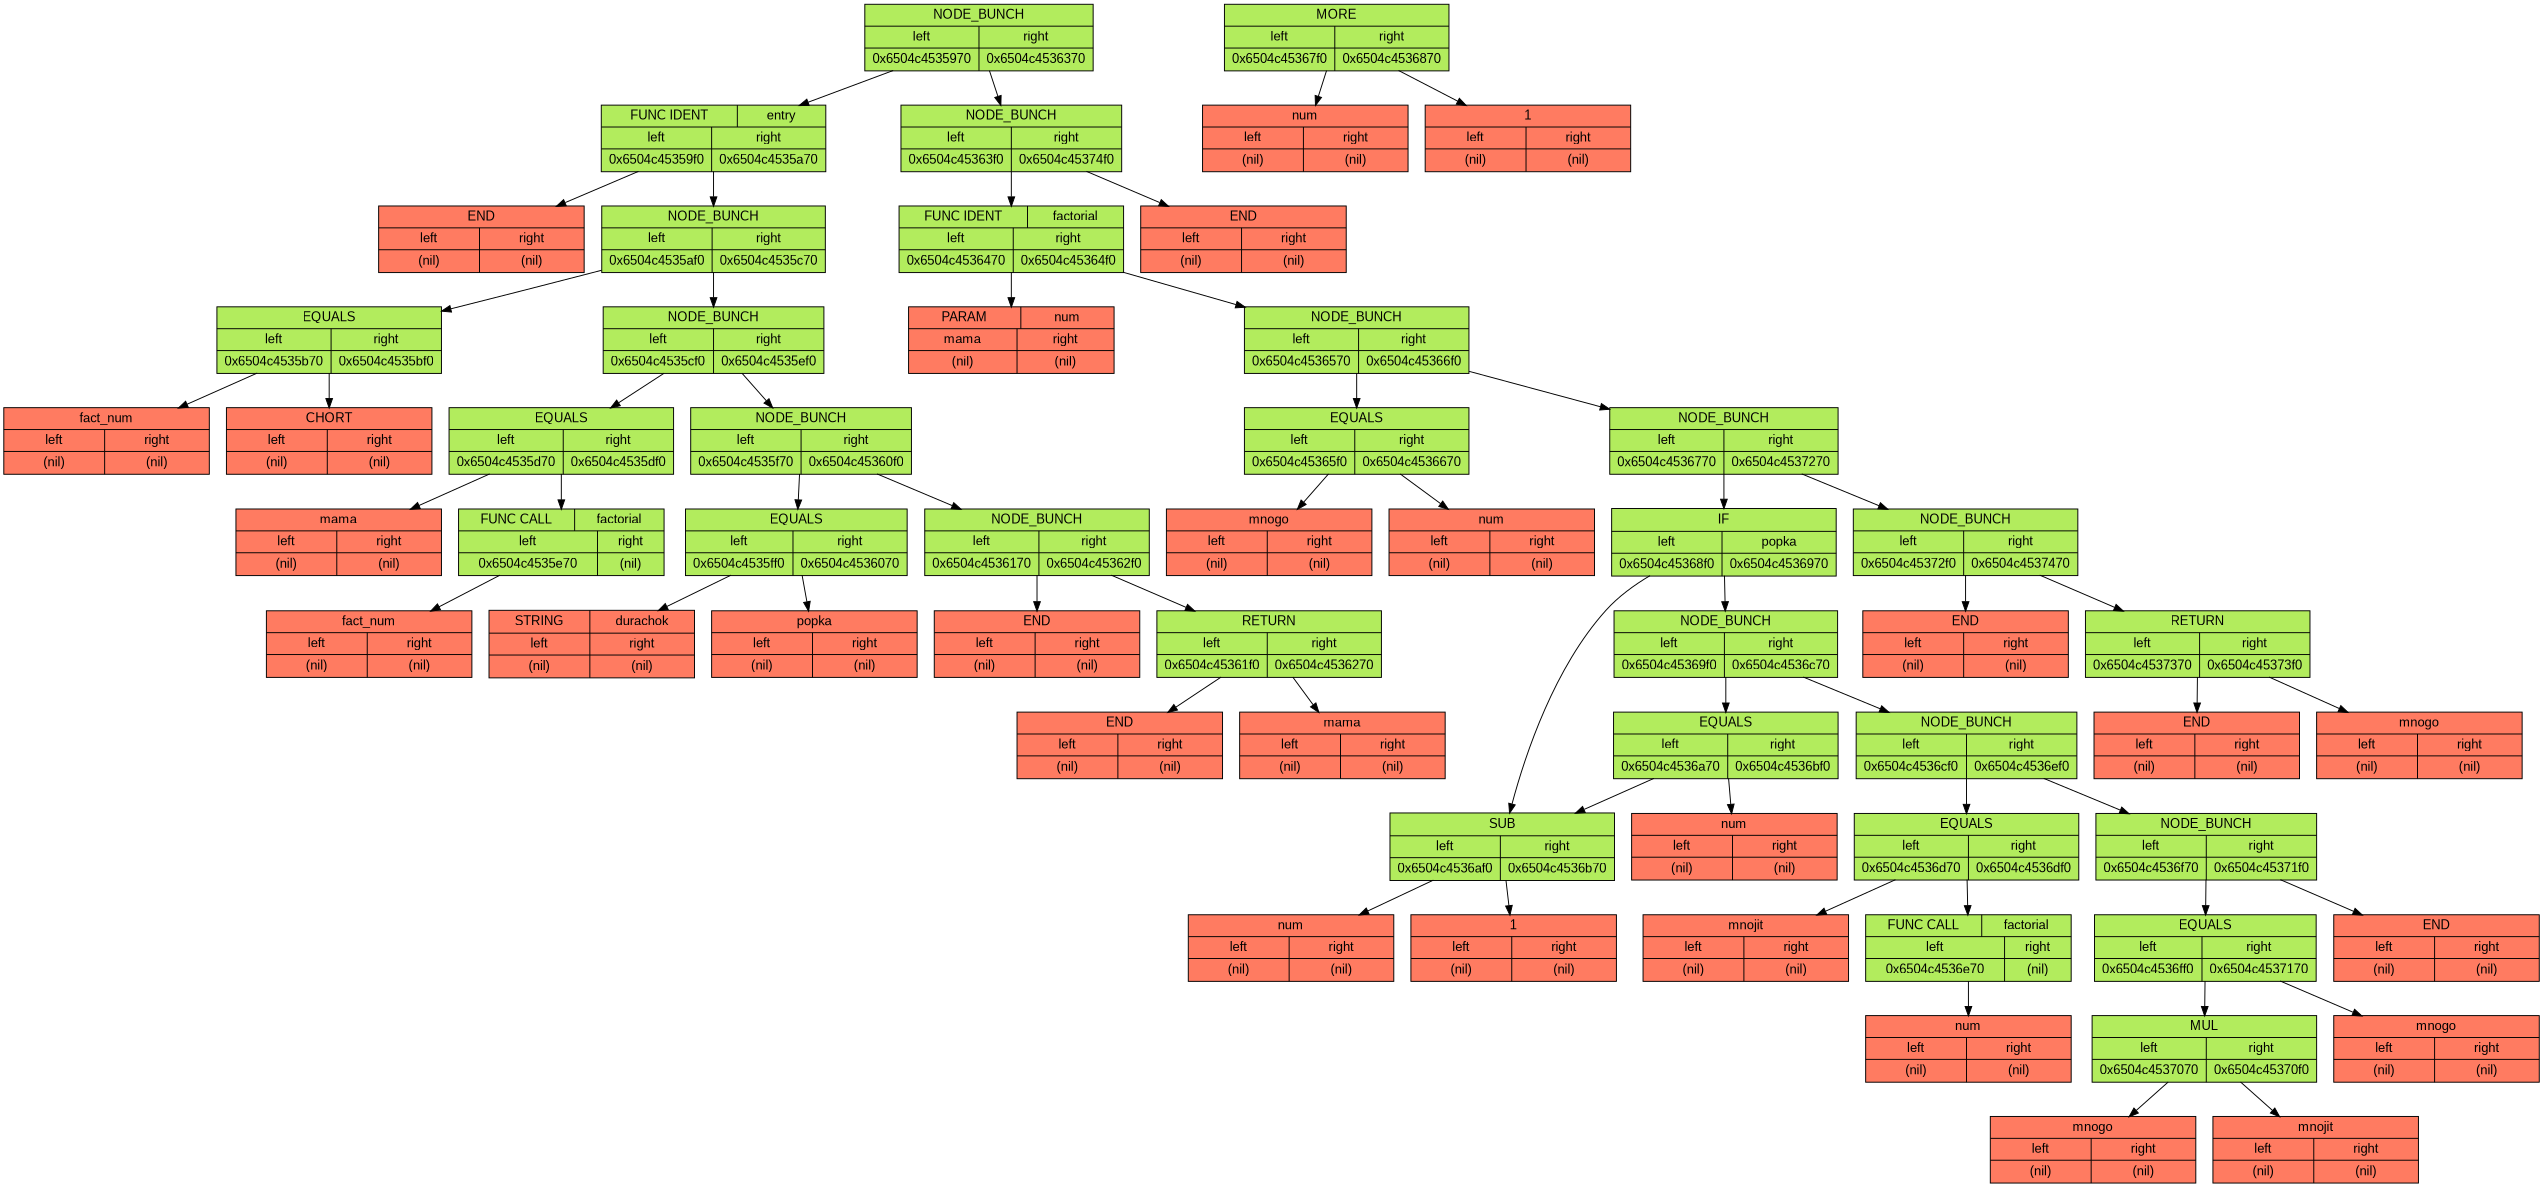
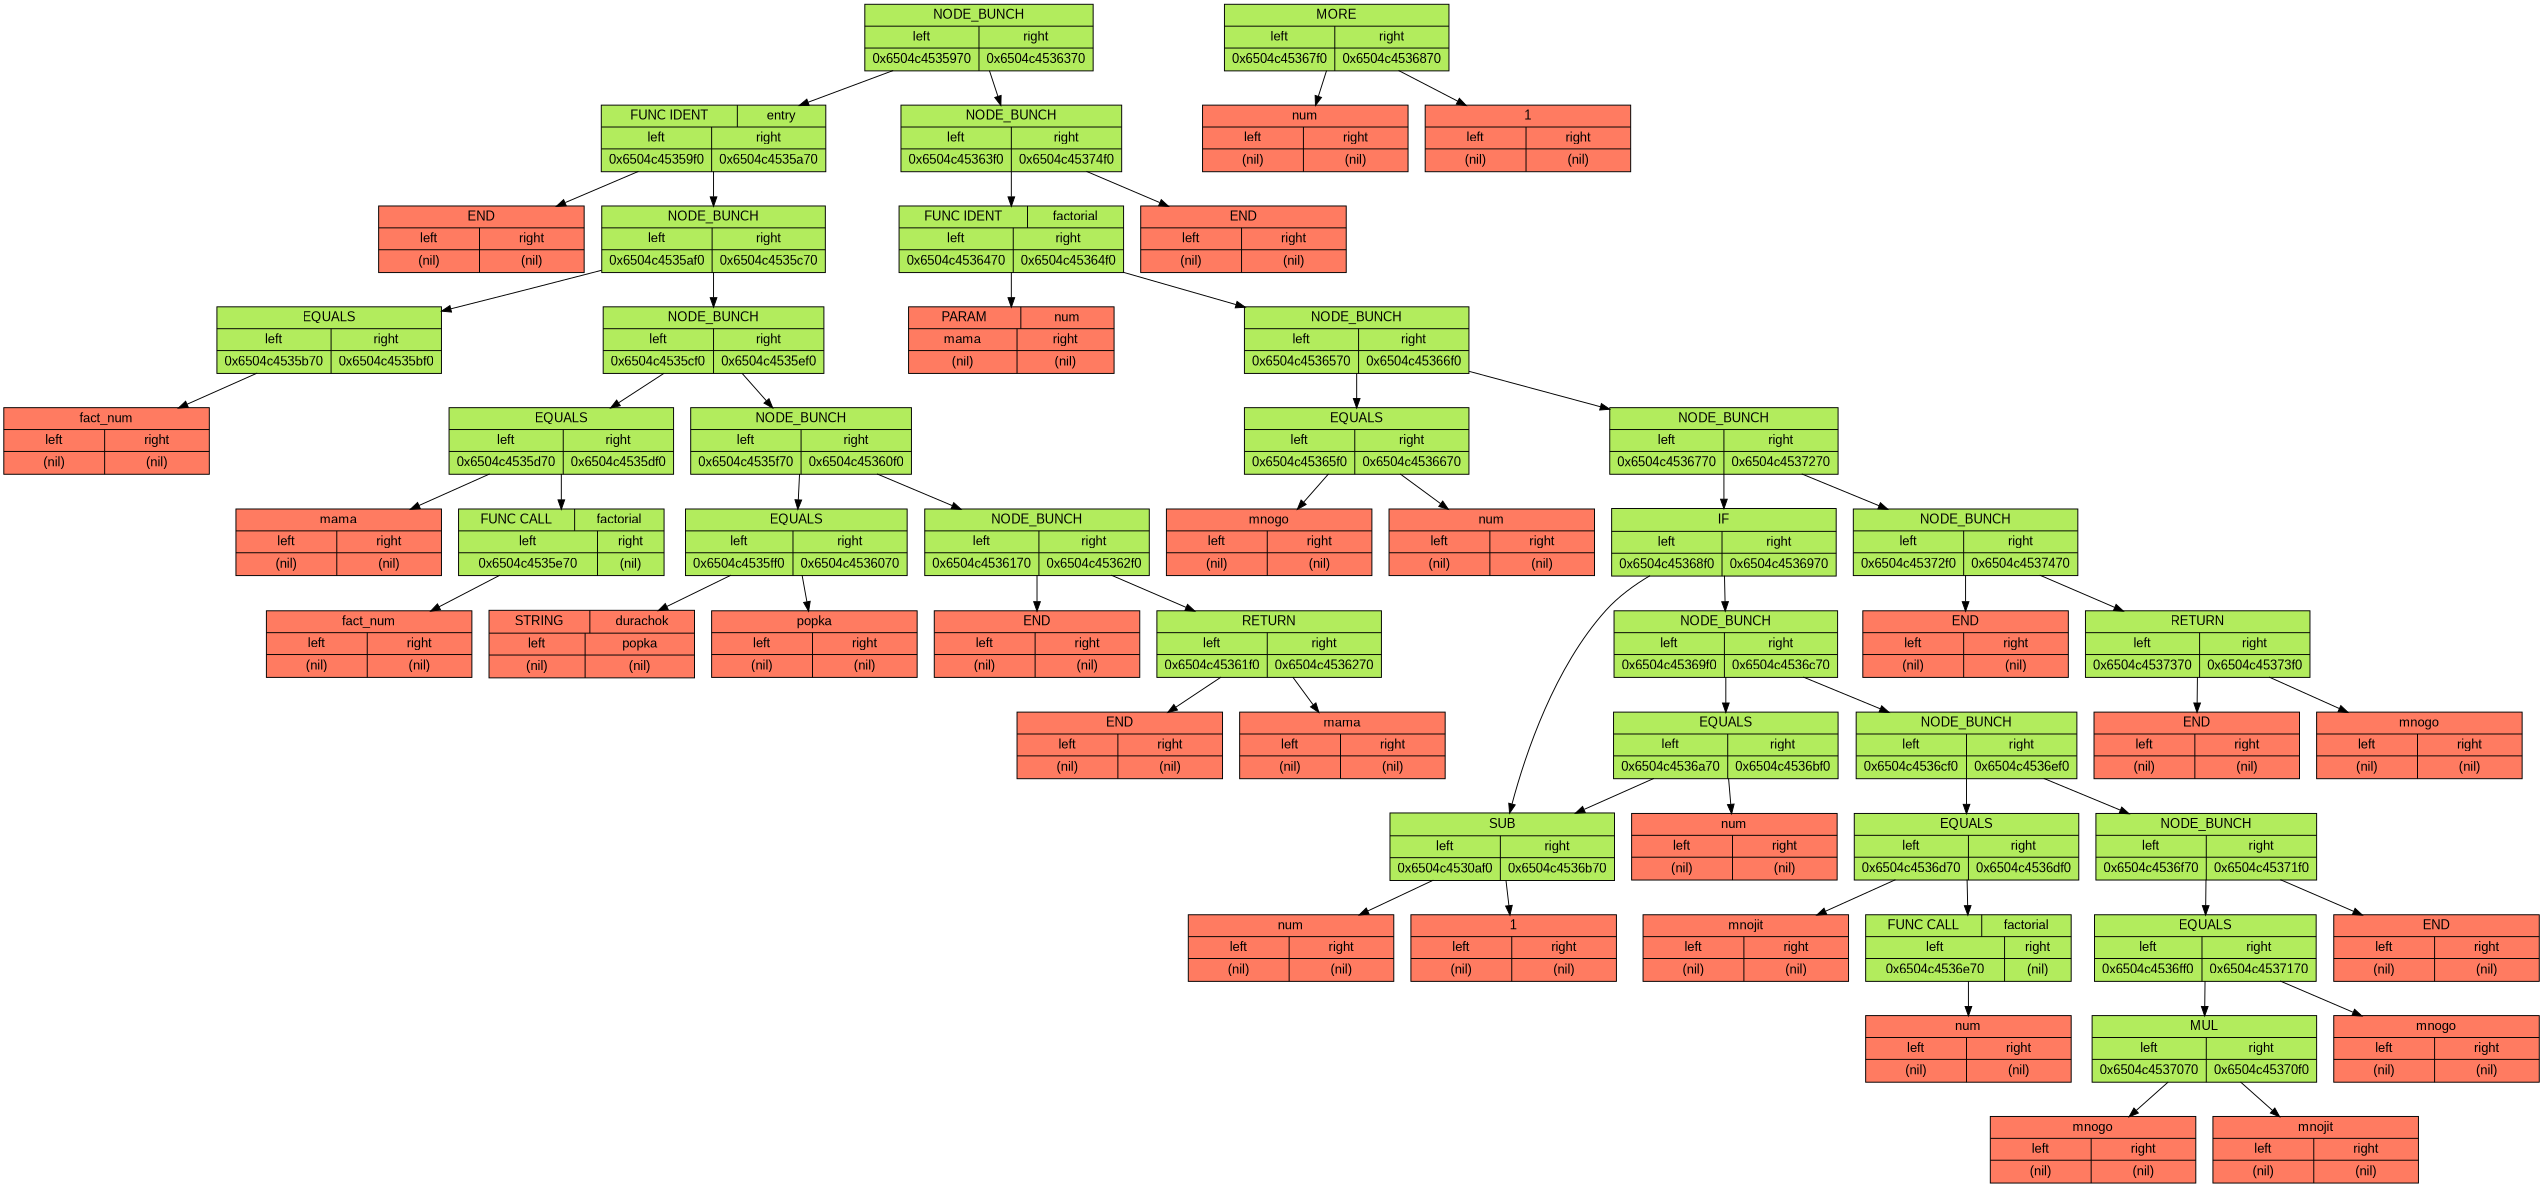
node "CHORT": removed
node "IF": text "popka" -> "right"
node "STRING": text "right" -> "popka"
node "SUB": text "0x6504c4536af0" -> "0x6504c4530af0"
